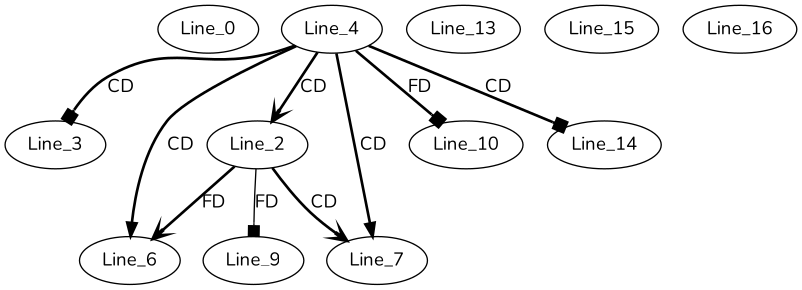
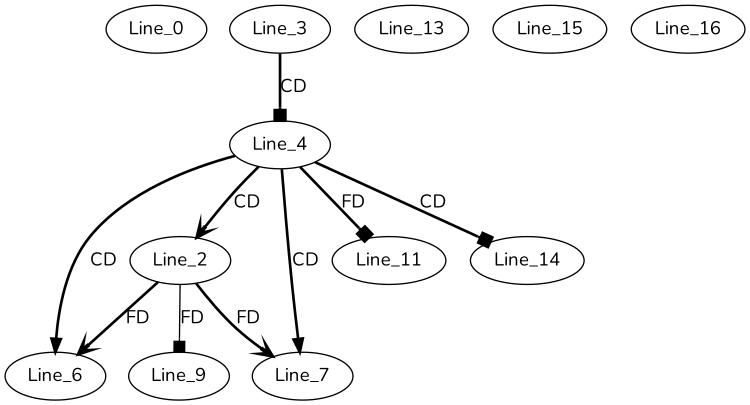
edge "Line_4" -> "Line_3": reversed
node "Line_10": label "Line_10" -> "Line_11"
edge "Line_2" -> "Line_7": label "CD" -> "FD"
